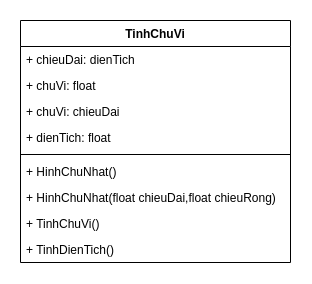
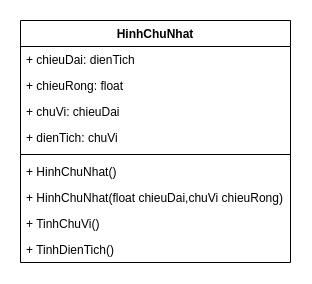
node "TinhChuVi": label "TinhChuVi" -> "HinhChuNhat"
node "+ chuVi: float": label "+ chuVi: float" -> "+ chieuRong: float"
node "+ dienTich: float": label "+ dienTich: float" -> "+ dienTich: chuVi"
node "+ HinhChuNhat(float chieuDai,float chieuRong)": label "+ HinhChuNhat(float chieuDai,float chieuRong)" -> "+ HinhChuNhat(float chieuDai,chuVi chieuRong)"
